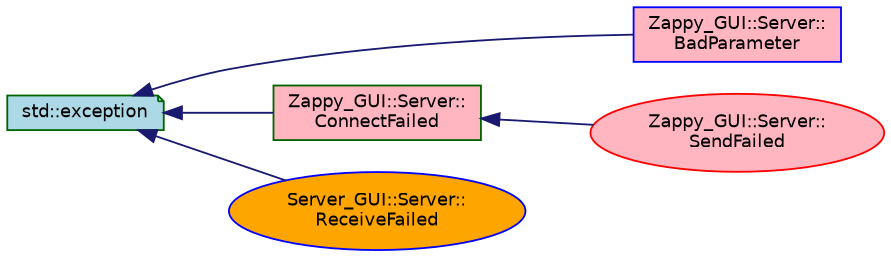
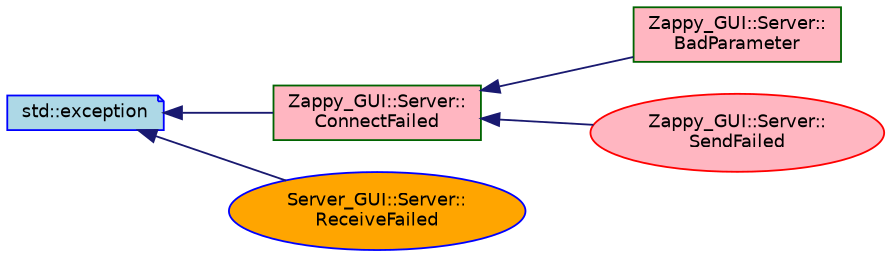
node "Zappy_GUI::Server:: BadParameter": color blue -> darkgreen
edge "Zappy_GUI::Server:: BadParameter" -> "std::exception": now "Zappy_GUI::Server:: BadParameter" -> "Zappy_GUI::Server:: ConnectFailed"
node "std::exception": color darkgreen -> blue
